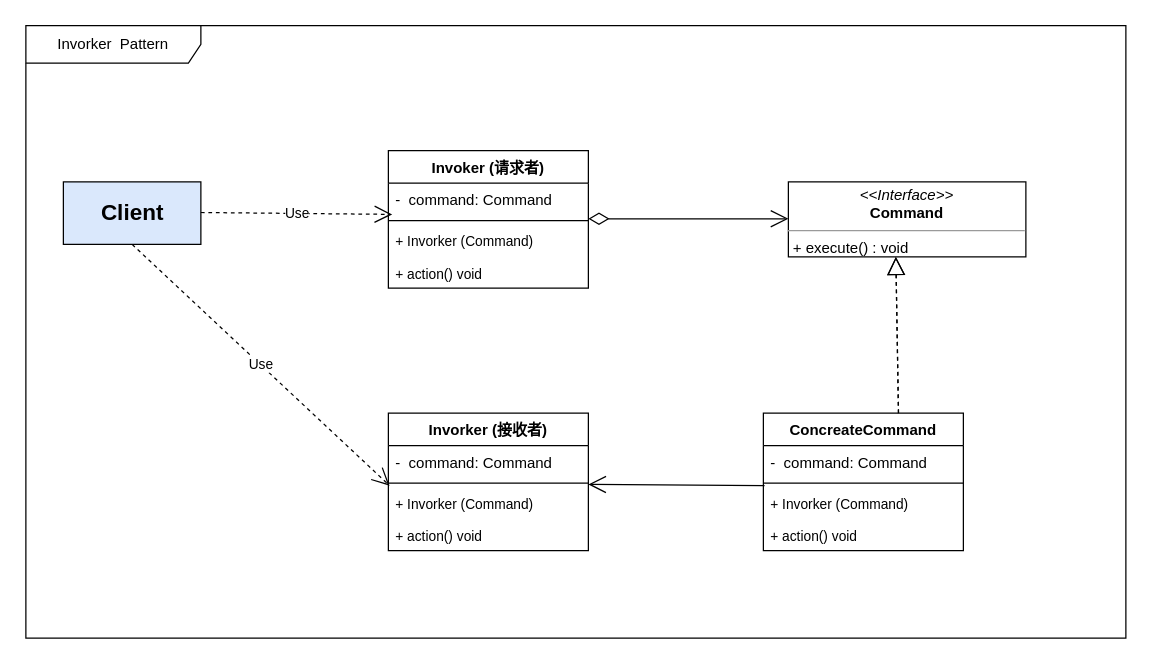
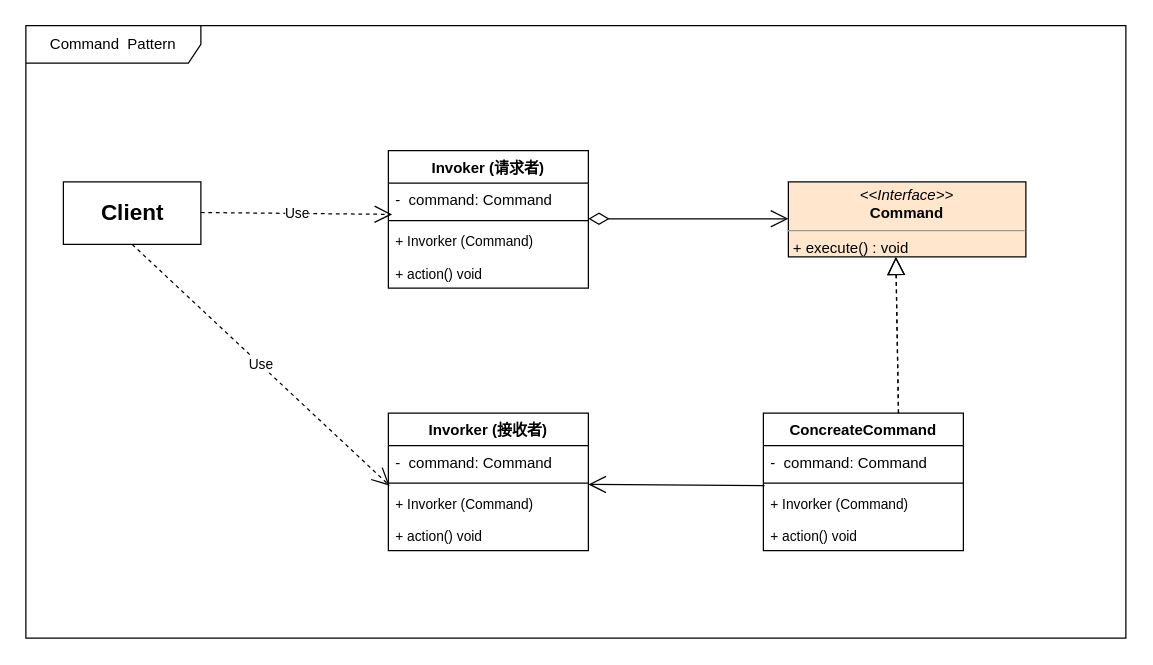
node "Invorker Pattern": label "Invorker Pattern" -> "Command Pattern"
node "Client": fillcolor #dae8fc -> #ffffff
node "<<Interface>> Command + execute() : void": fillcolor #ffffff -> #ffe6cc
